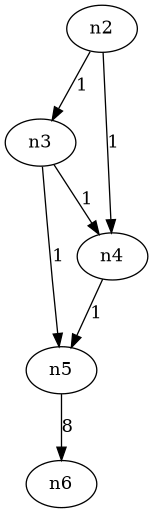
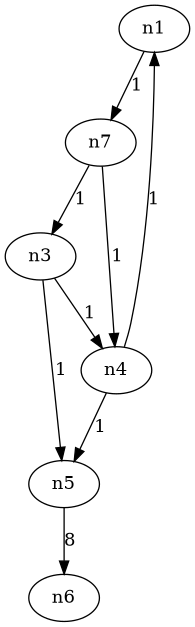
node "n2": label "n2" -> "n7"
node "n1": added
